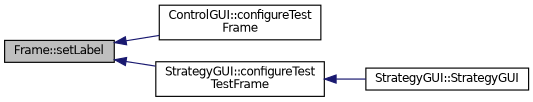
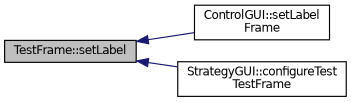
node "ControlGUI::configureTest Frame": label "ControlGUI::configureTest Frame" -> "ControlGUI::setLabel Frame"
node "Frame::setLabel": label "Frame::setLabel" -> "TestFrame::setLabel"
node "StrategyGUI::StrategyGUI": removed
